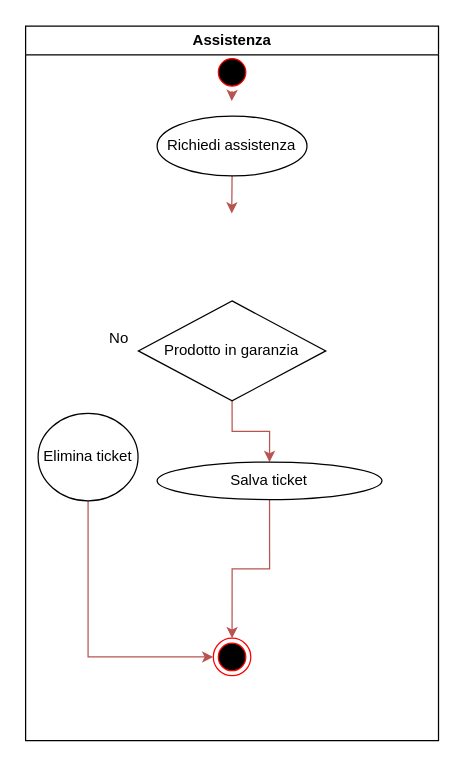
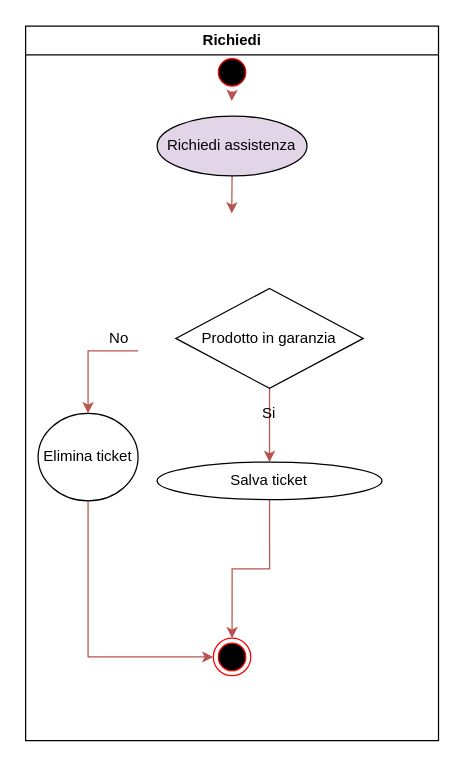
node "Assistenza": label "Assistenza" -> "Richiedi"
node "Richiedi assistenza": fillcolor #ffffff -> #e1d5e7
edge "No" -> "Elimina ticket": added
node "Prodotto in garanzia": moved (232, 351) -> (270, 338)
node "Si": added
